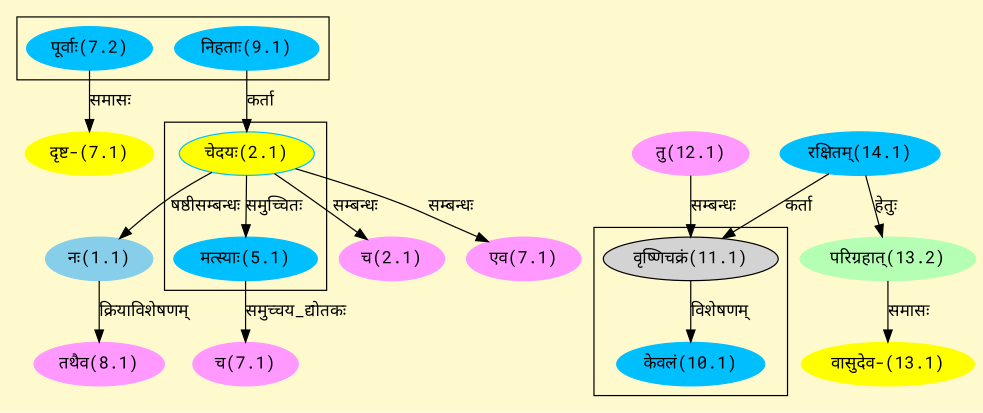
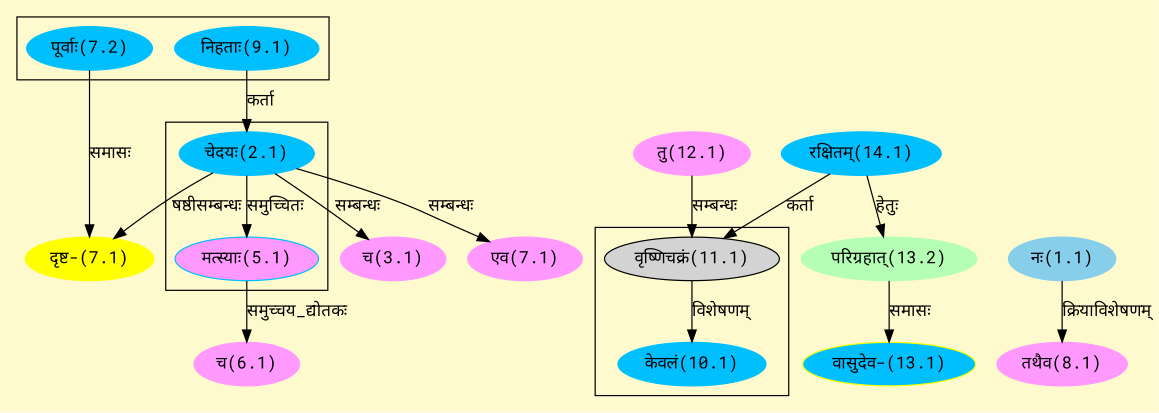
node "चेदयः(2.1)": fillcolor #ffff00 -> #00bfff
edge "चेदयः(2.1)" -> "नः(1.1)": now "चेदयः(2.1)" -> "दृष्ट-(7.1)"
node "मत्स्याः(5.1)": fillcolor #00bfff -> #ff99ff
node "च(2.1)": label "च(2.1)" -> "च(3.1)"
node "च(7.1)": label "च(7.1)" -> "च(6.1)"
node "वासुदेव-(13.1)": fillcolor #ffff00 -> #00bfff
